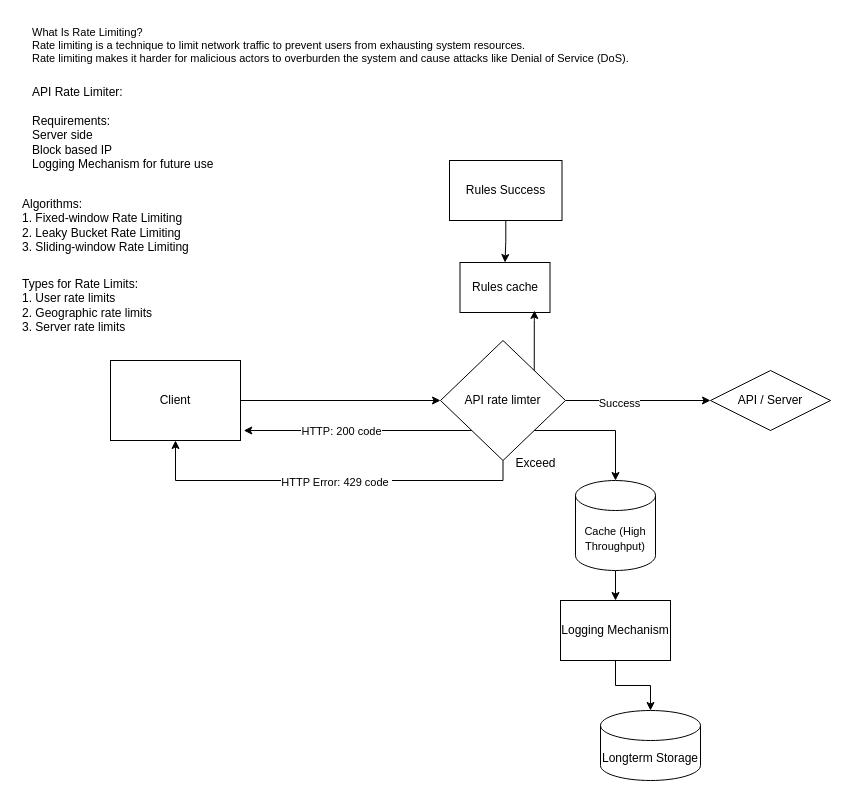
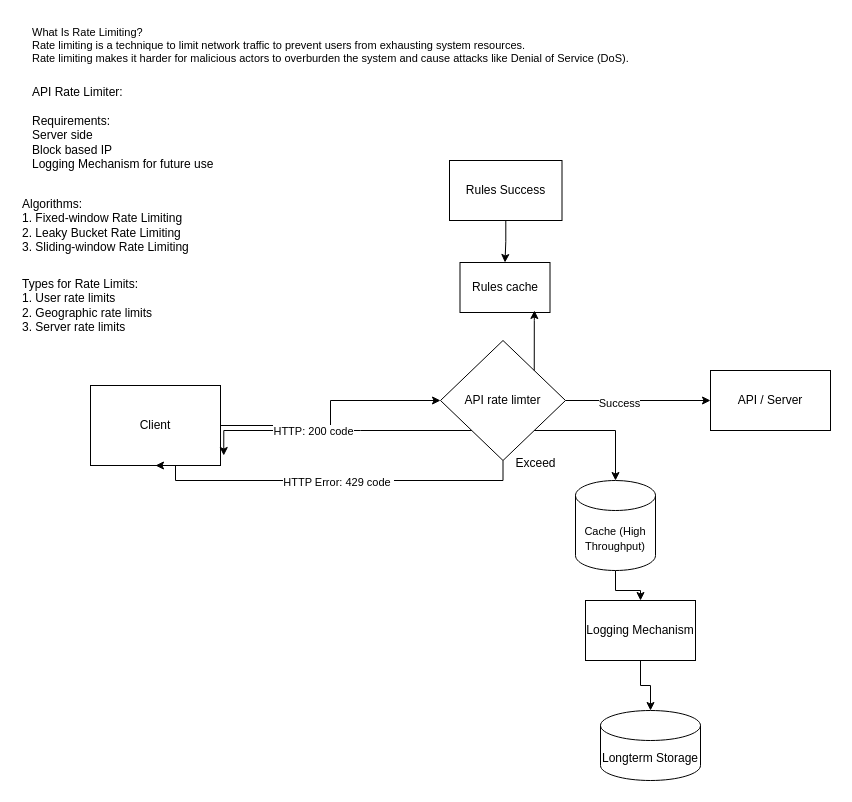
node "Client": moved (176, 401) -> (156, 426)
node "API / Server": shape diamond -> rectangle
node "Logging Mechanism": moved (616, 631) -> (641, 631)
